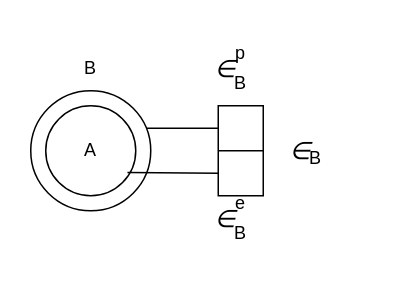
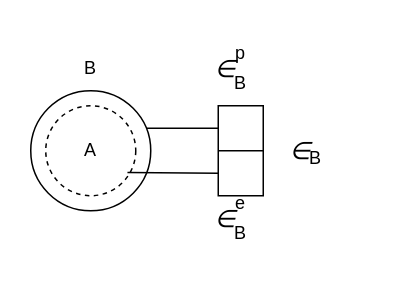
node "A": style solid -> dashed
